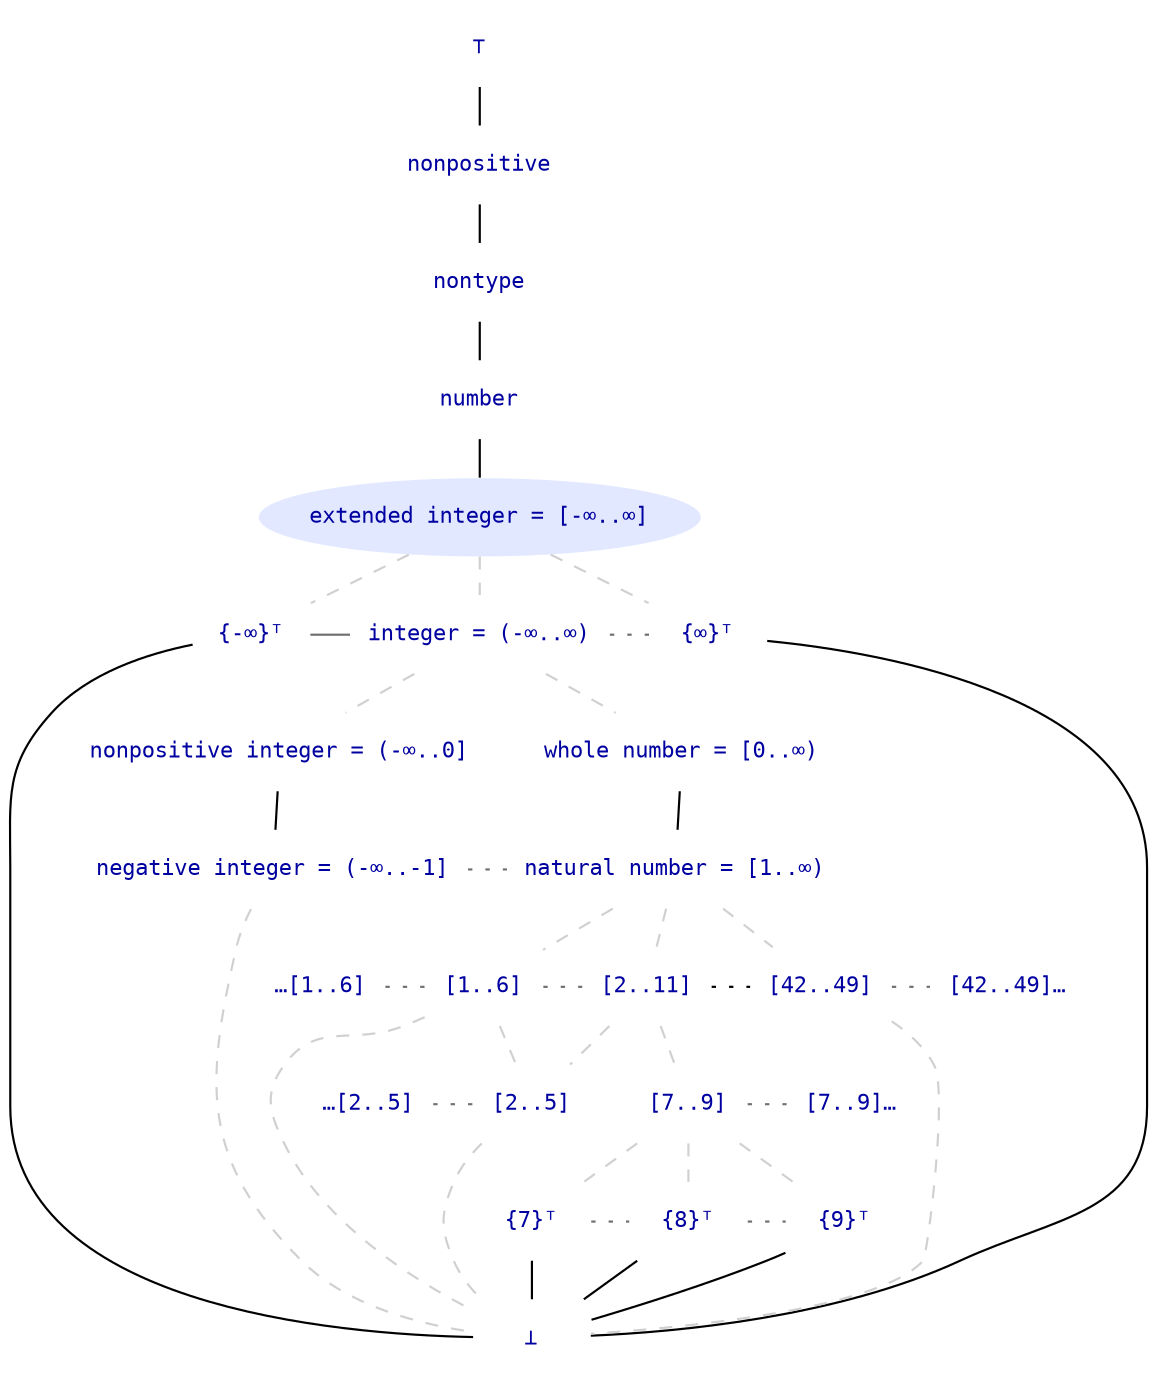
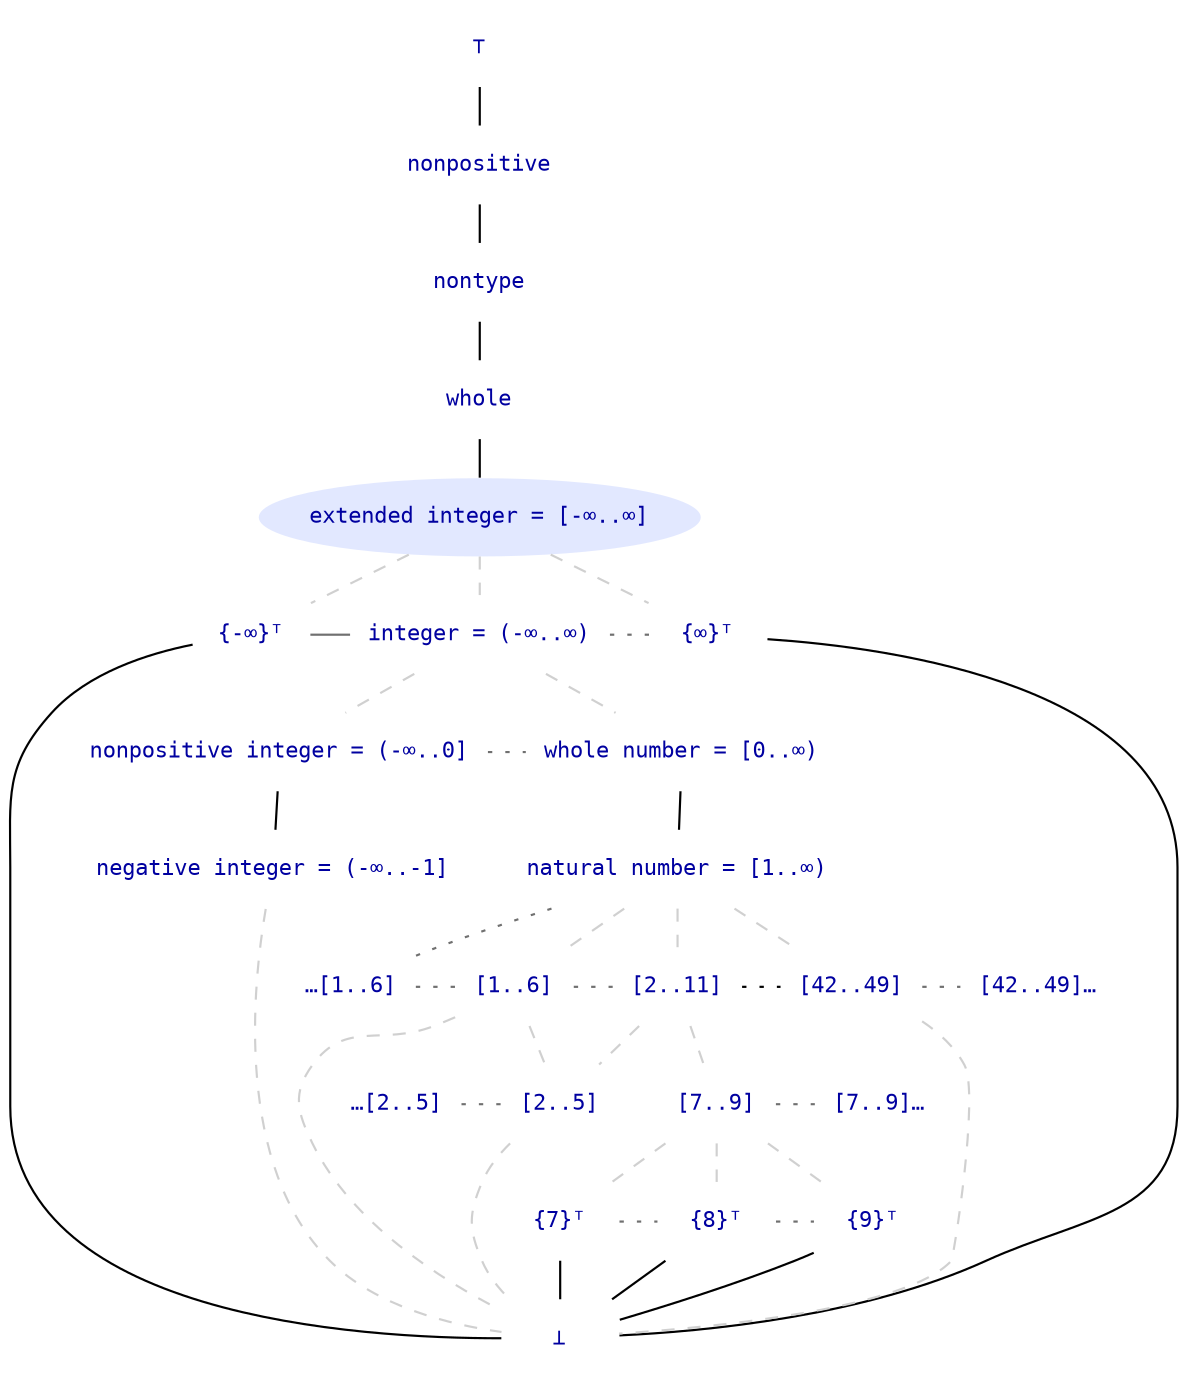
node "number": label "number" -> "whole"
edge "nonpositive integer = (-∞..0]" -- "whole number = [0..∞)": added
edge "negative integer = (-∞..-1]" -- "natural number = [1..∞)": now "…[1..6]" -- "natural number = [1..∞)"
